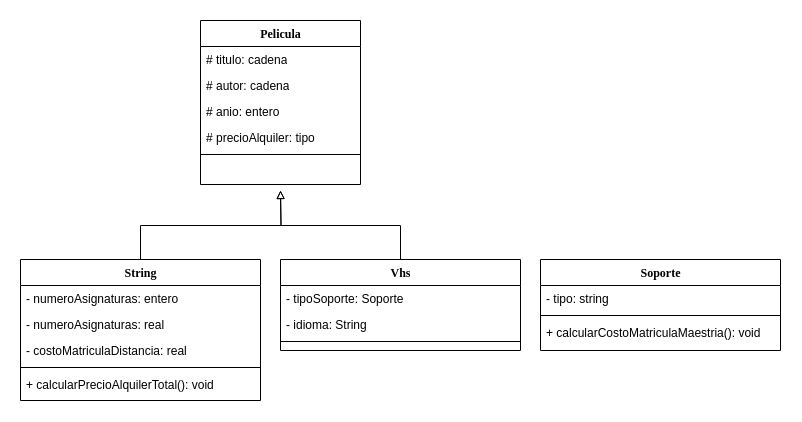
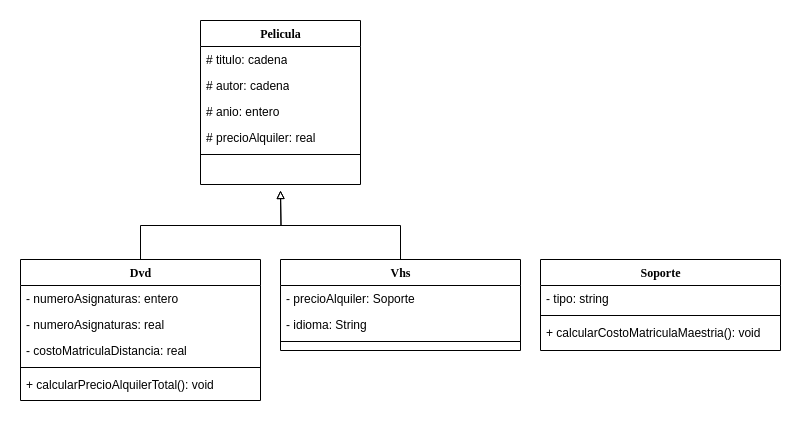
node "# precioAlquiler: tipo": label "# precioAlquiler: tipo" -> "# precioAlquiler: real"
node "String": label "String" -> "Dvd"
node "- tipoSoporte: Soporte": label "- tipoSoporte: Soporte" -> "- precioAlquiler: Soporte"
